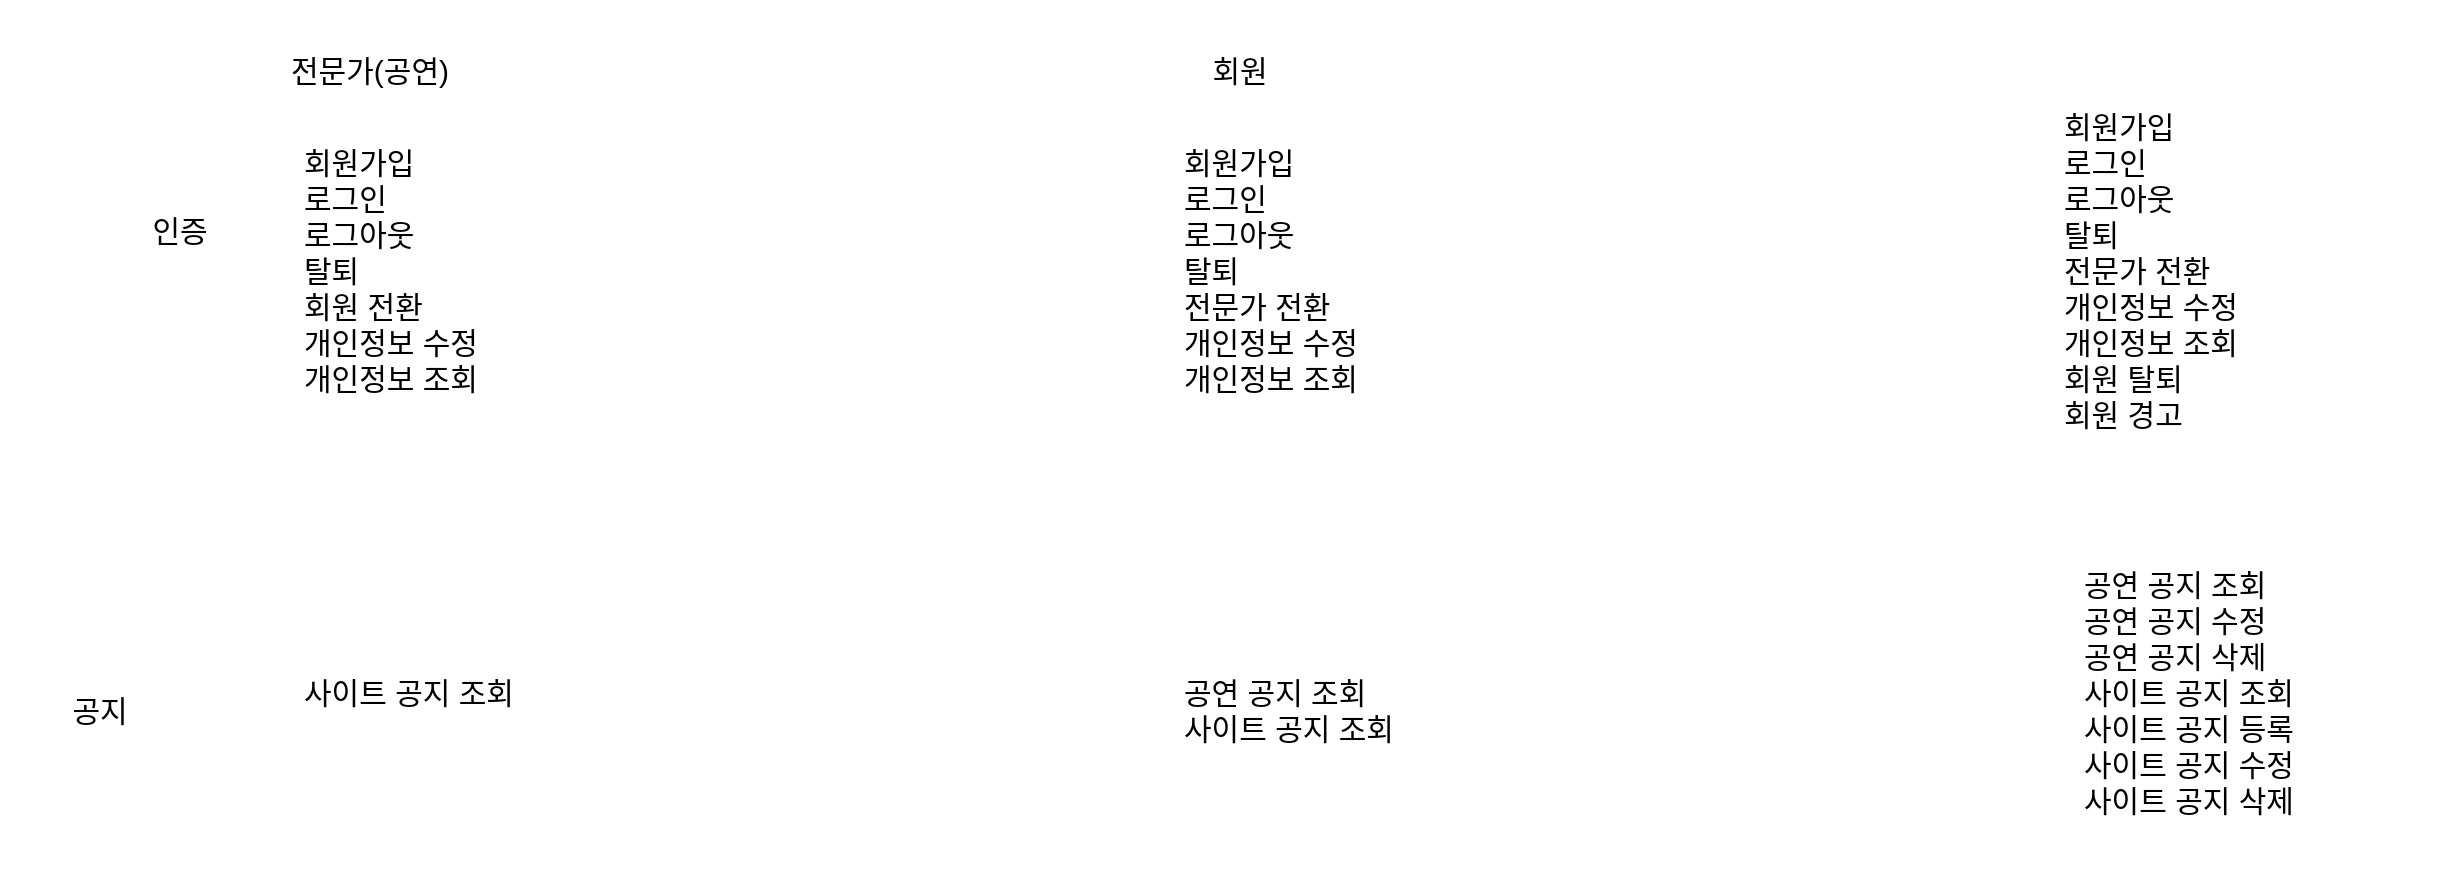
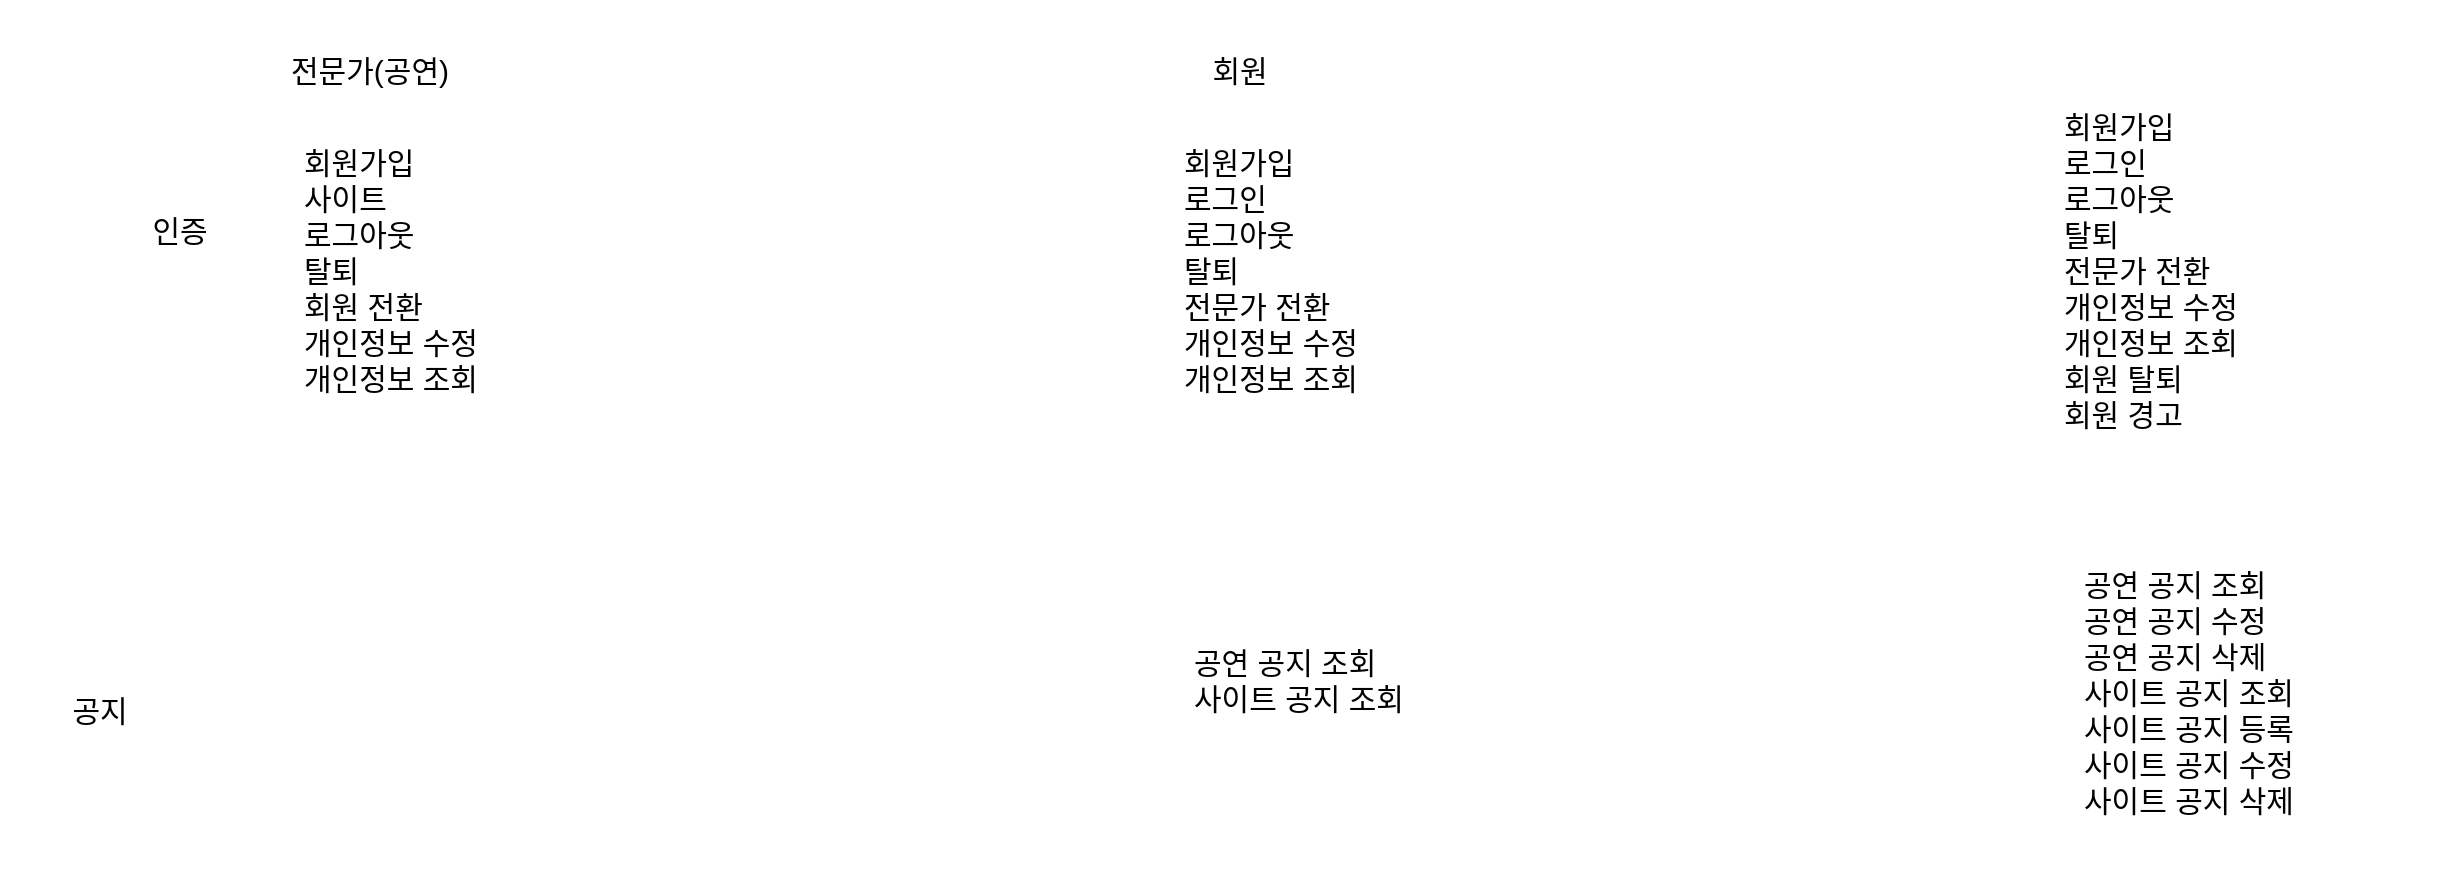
node "회원가입 로그인 로그아웃 탈퇴 회원 전환 개인정보 수정 개인정보 조회": label "회원가입 로그인 로그아웃 탈퇴 회원 전환 개인정보 수정 개인정보 조회" -> "회원가입 사이트 로그아웃 탈퇴 회원 전환 개인정보 수정 개인정보 조회"
node "사이트 공지 조회": removed
node "공연 공지 조회 사이트 공지 조회": moved (1351, 711) -> (1361, 681)
